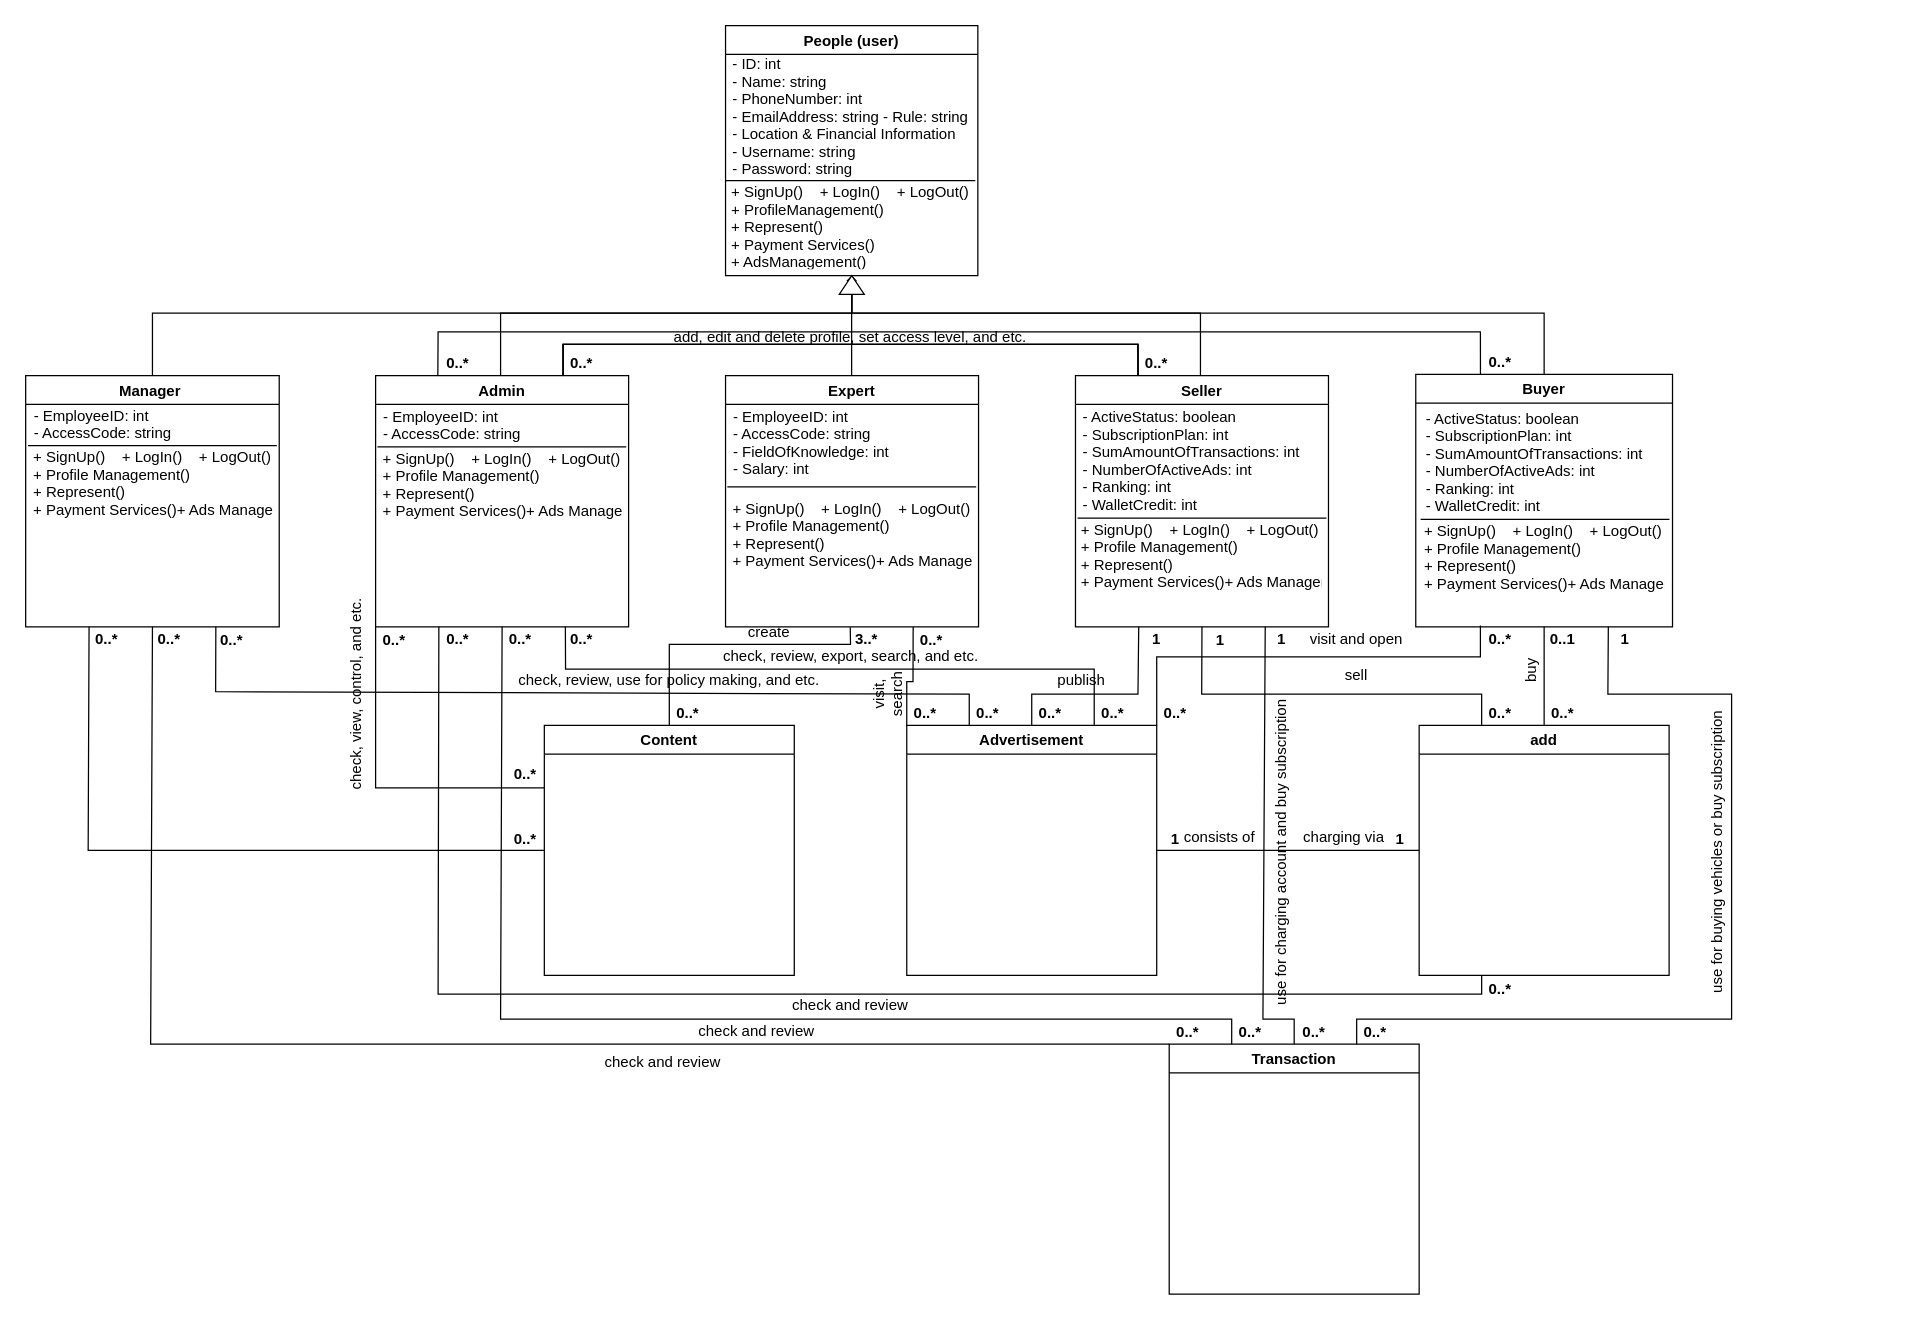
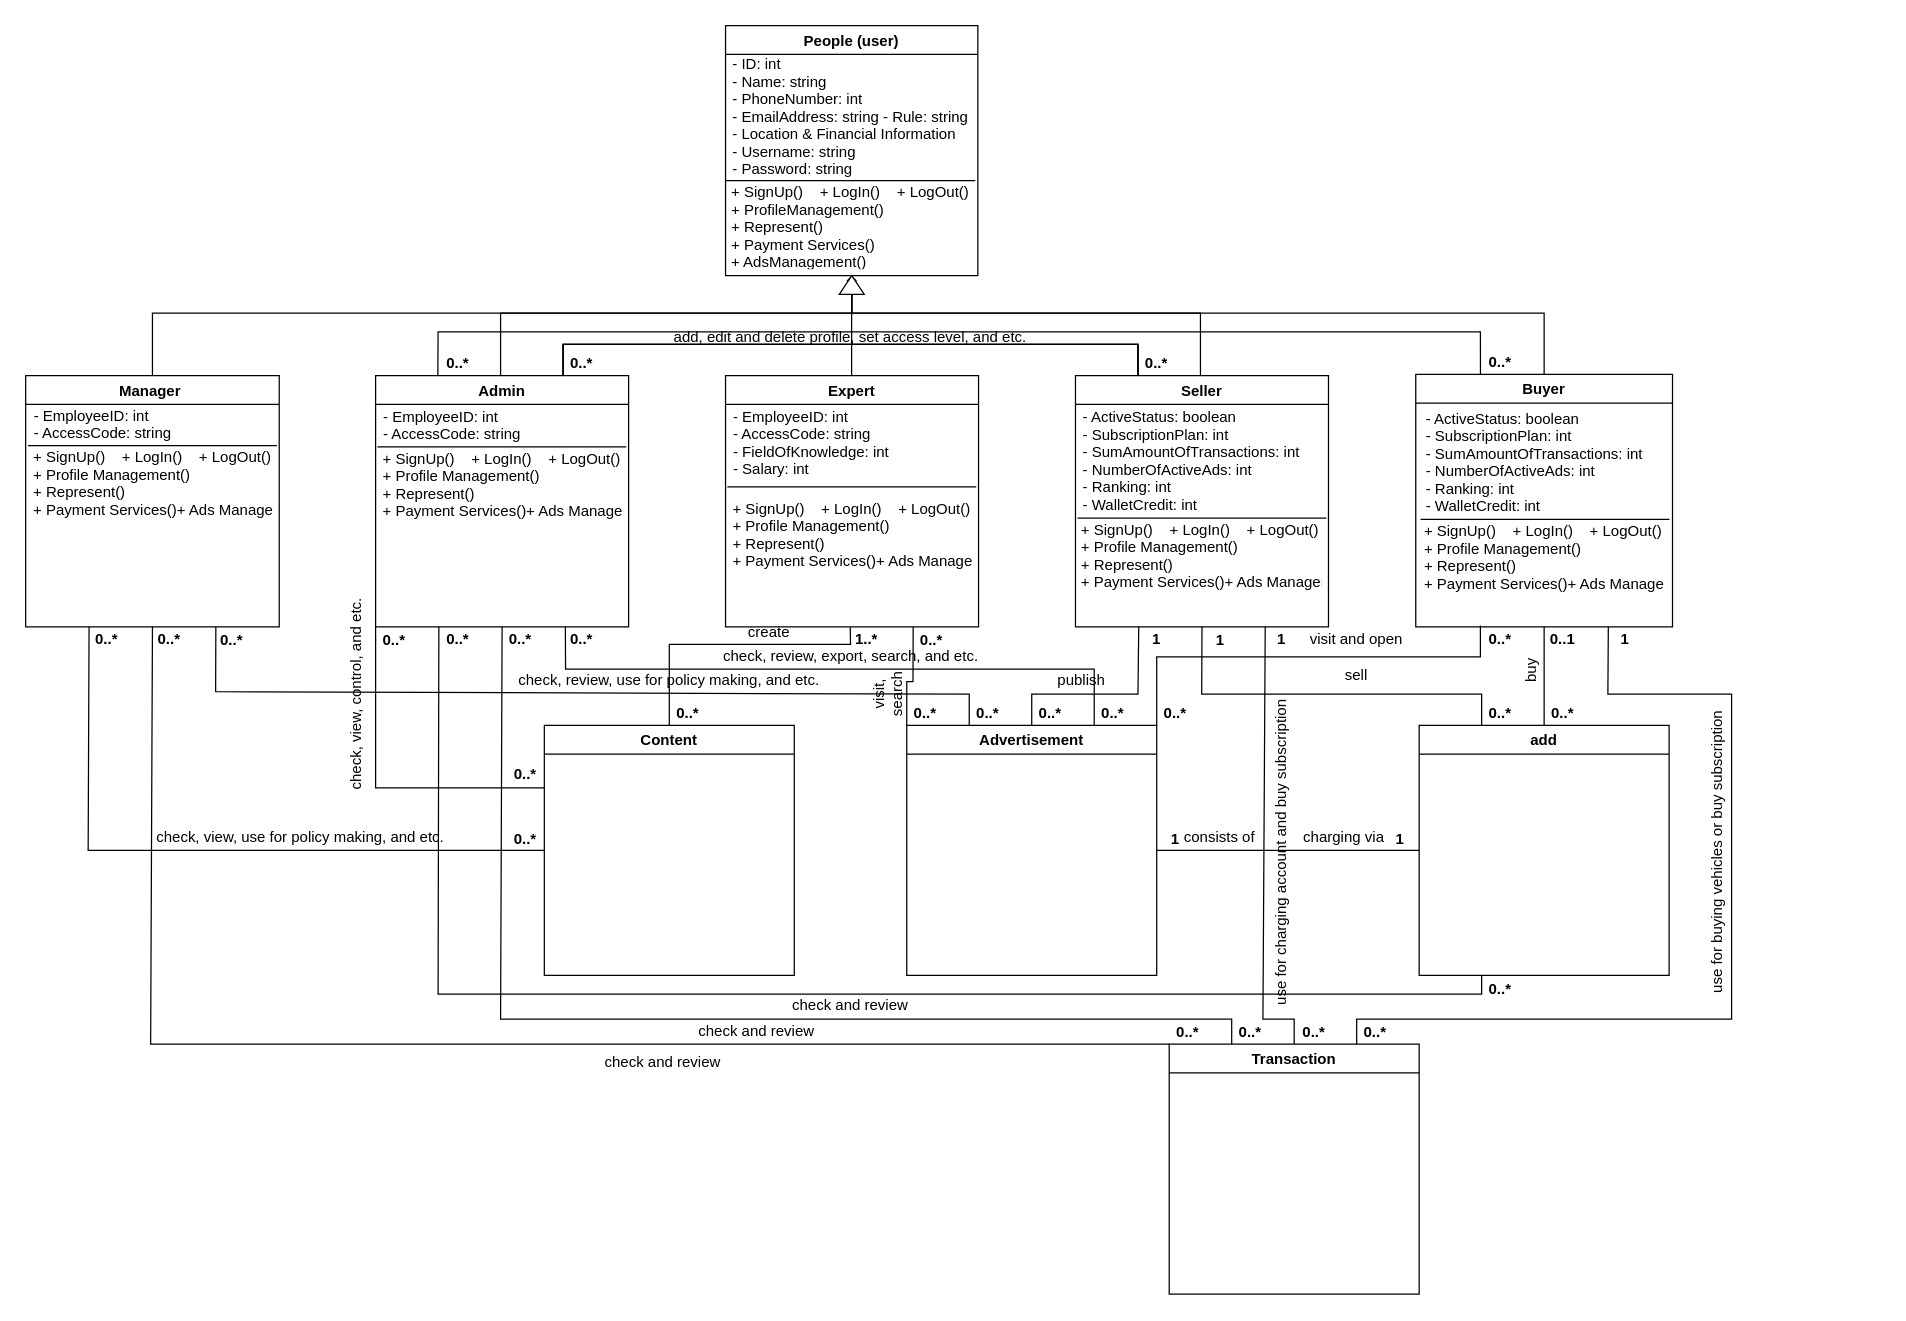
node "3..*": label "3..*" -> "1..*"
node "check, view, use for policy making, and etc.": added
